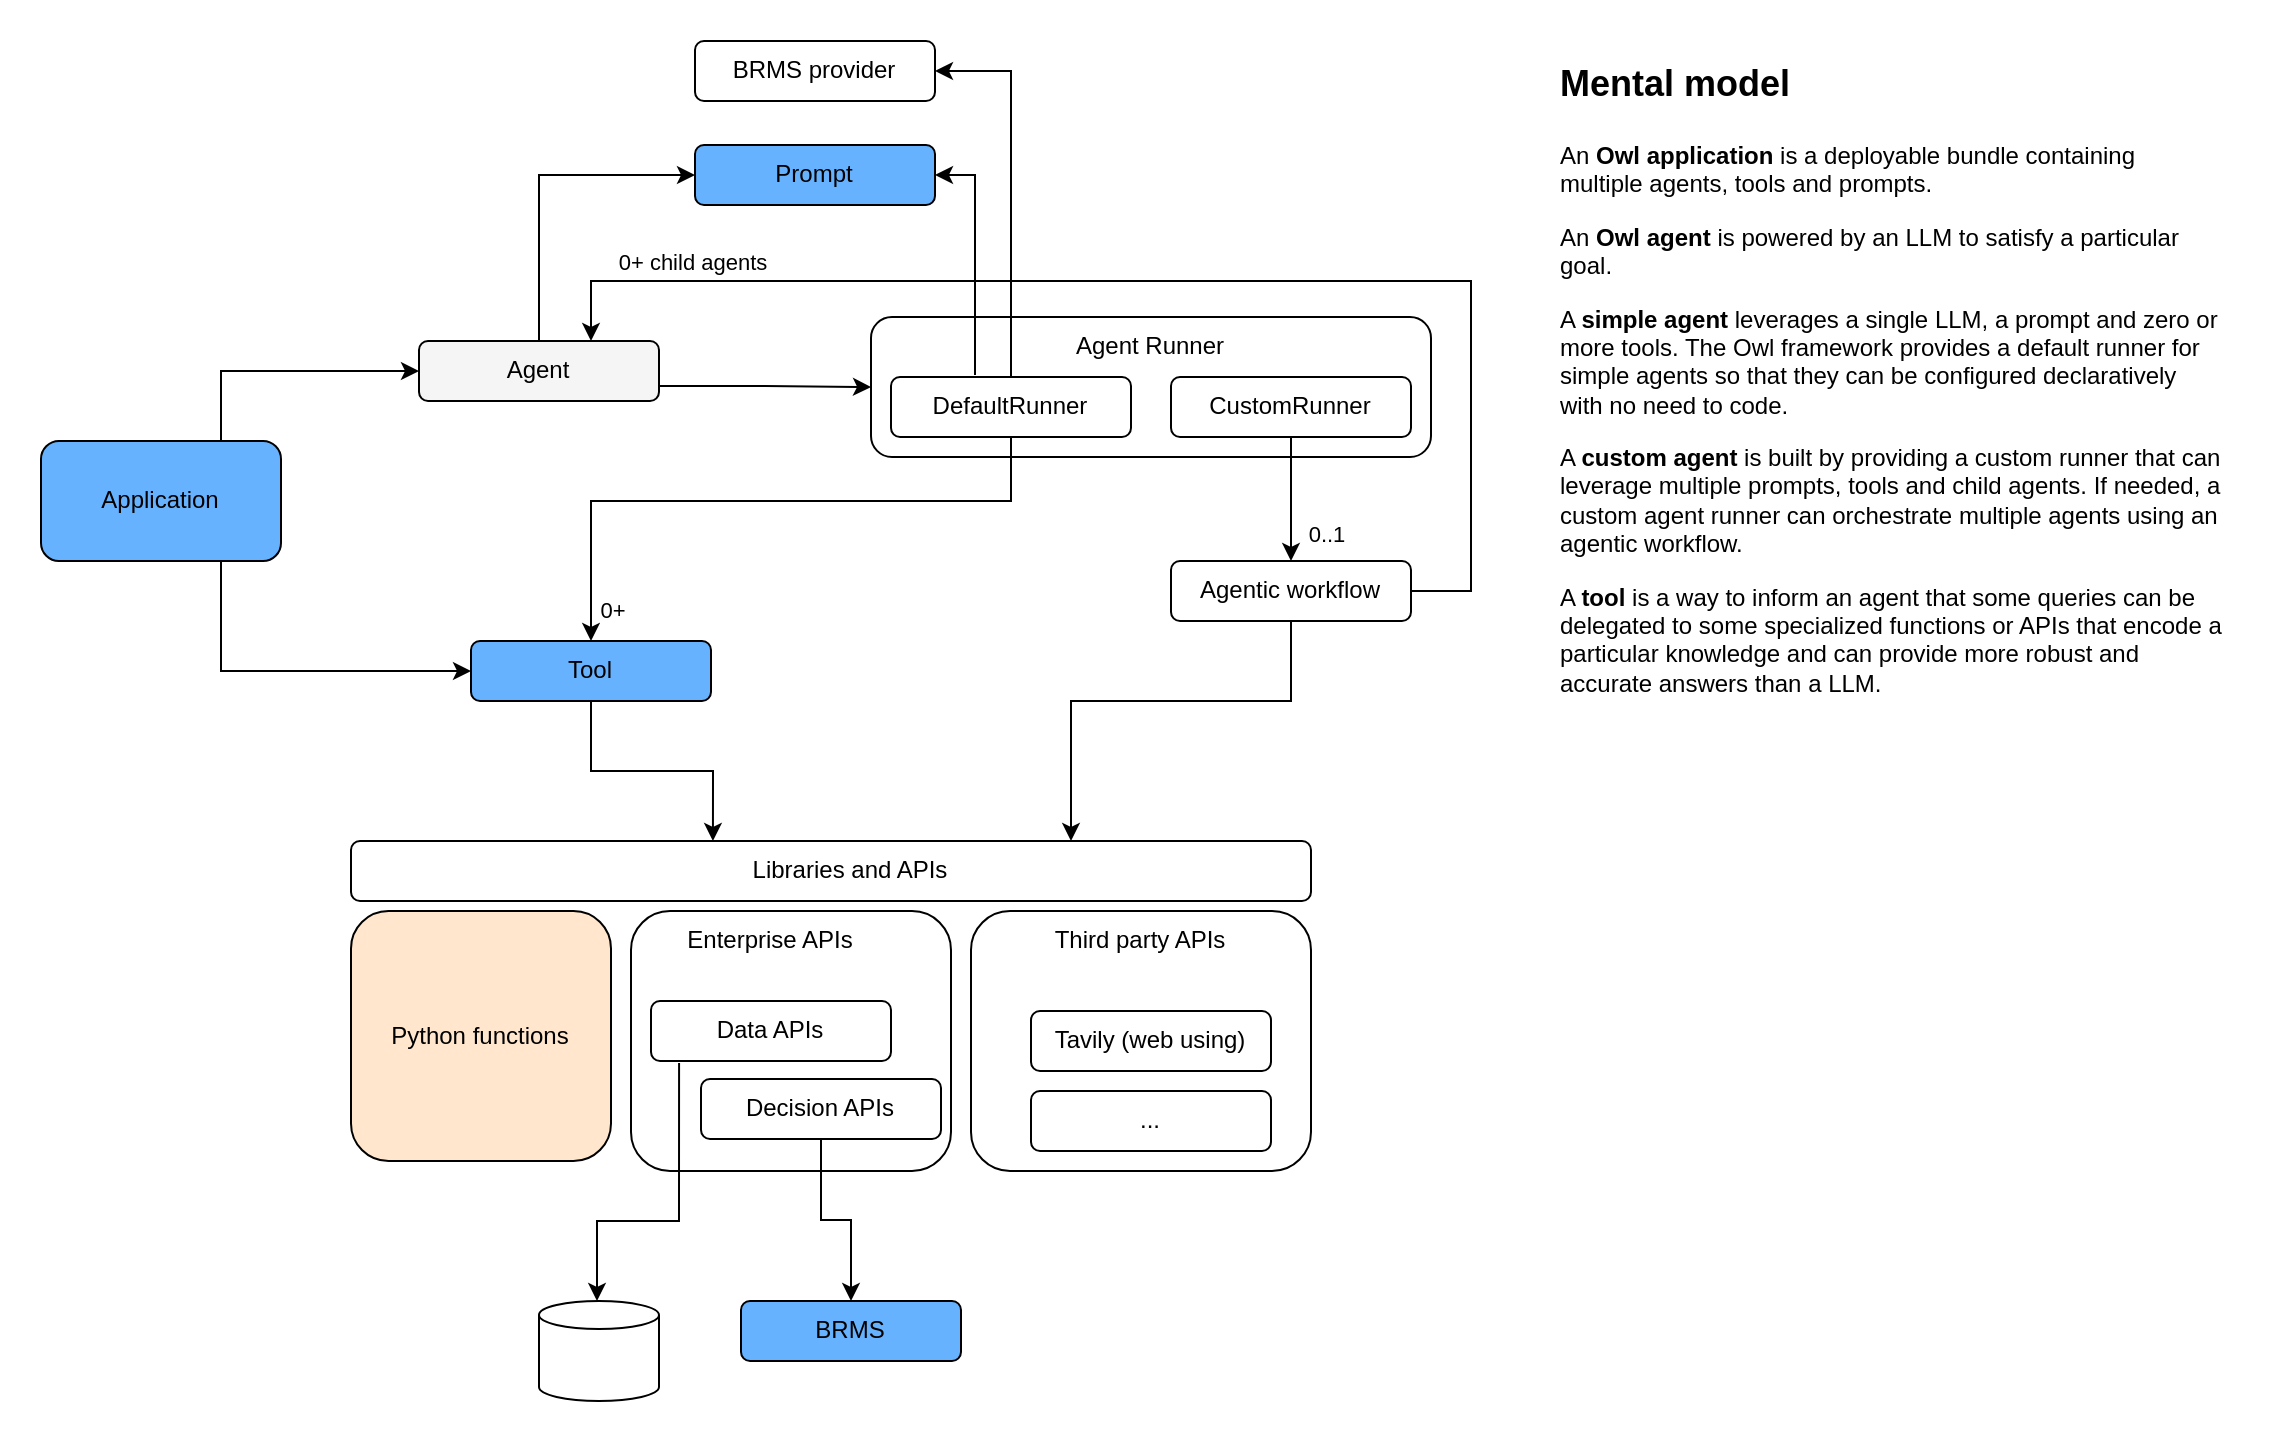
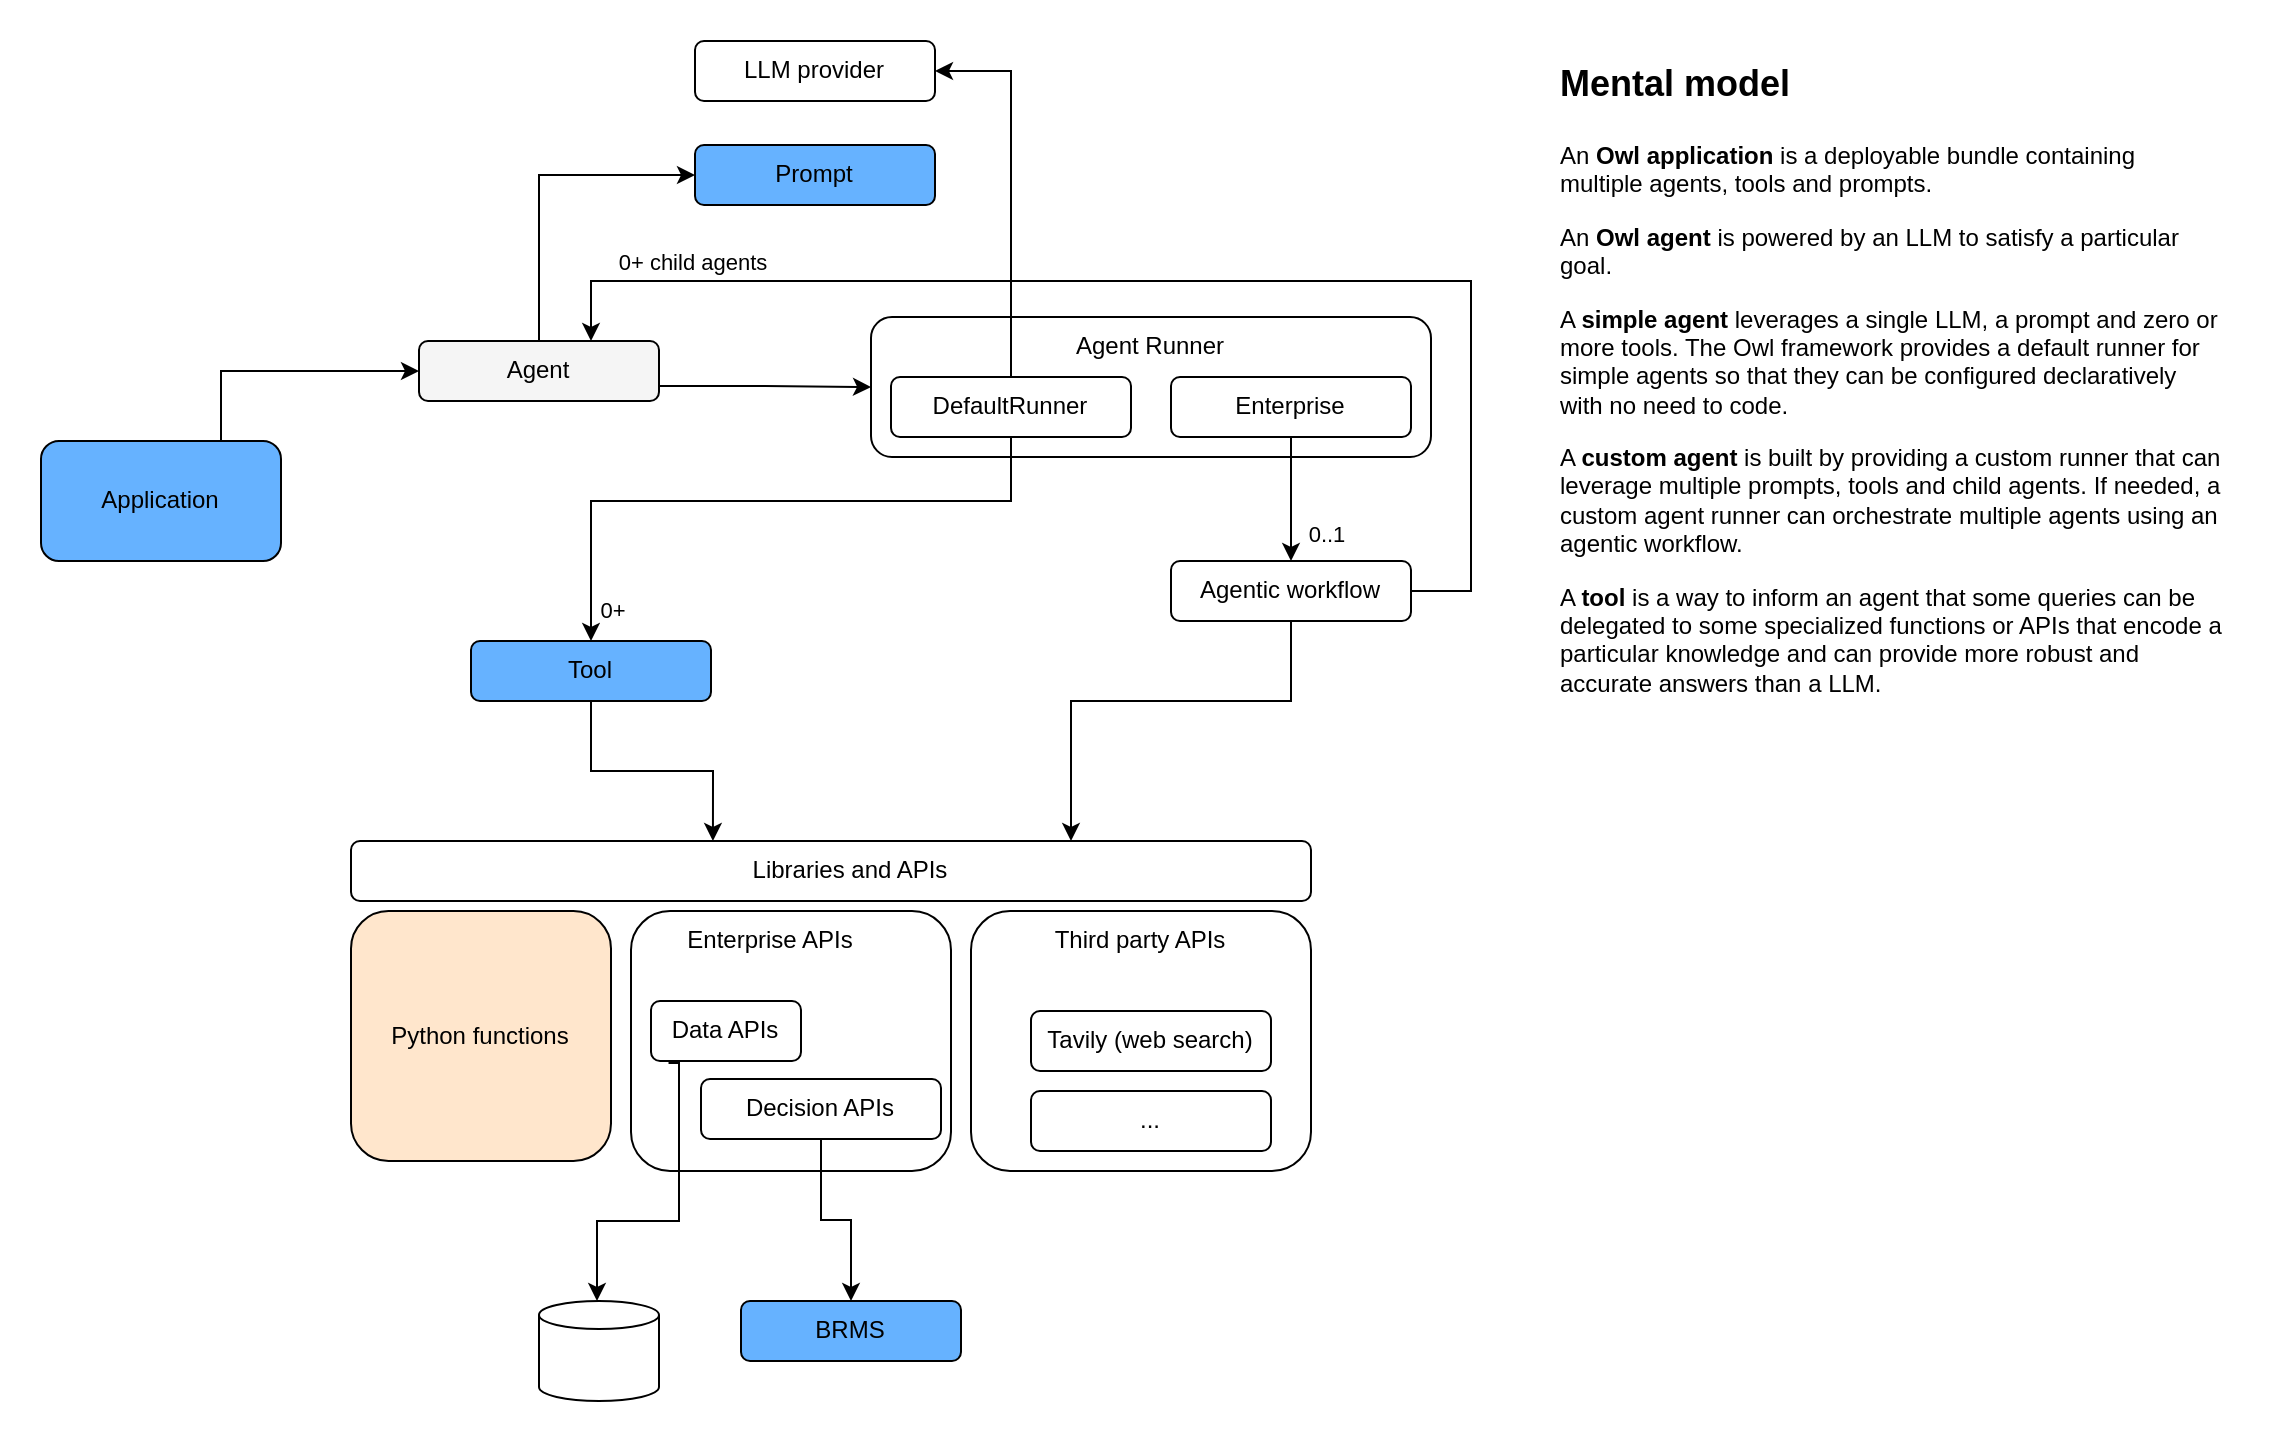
node "BRMS provider": label "BRMS provider" -> "LLM provider"
edge "DefaultRunner" -> "Prompt": removed
node "CustomRunner": label "CustomRunner" -> "Enterprise"
edge "Application" -> "Tool": removed
node "Data APIs": size 240x60 -> 150x60
node "Tavily (web using)": label "Tavily (web using)" -> "Tavily (web search)"
